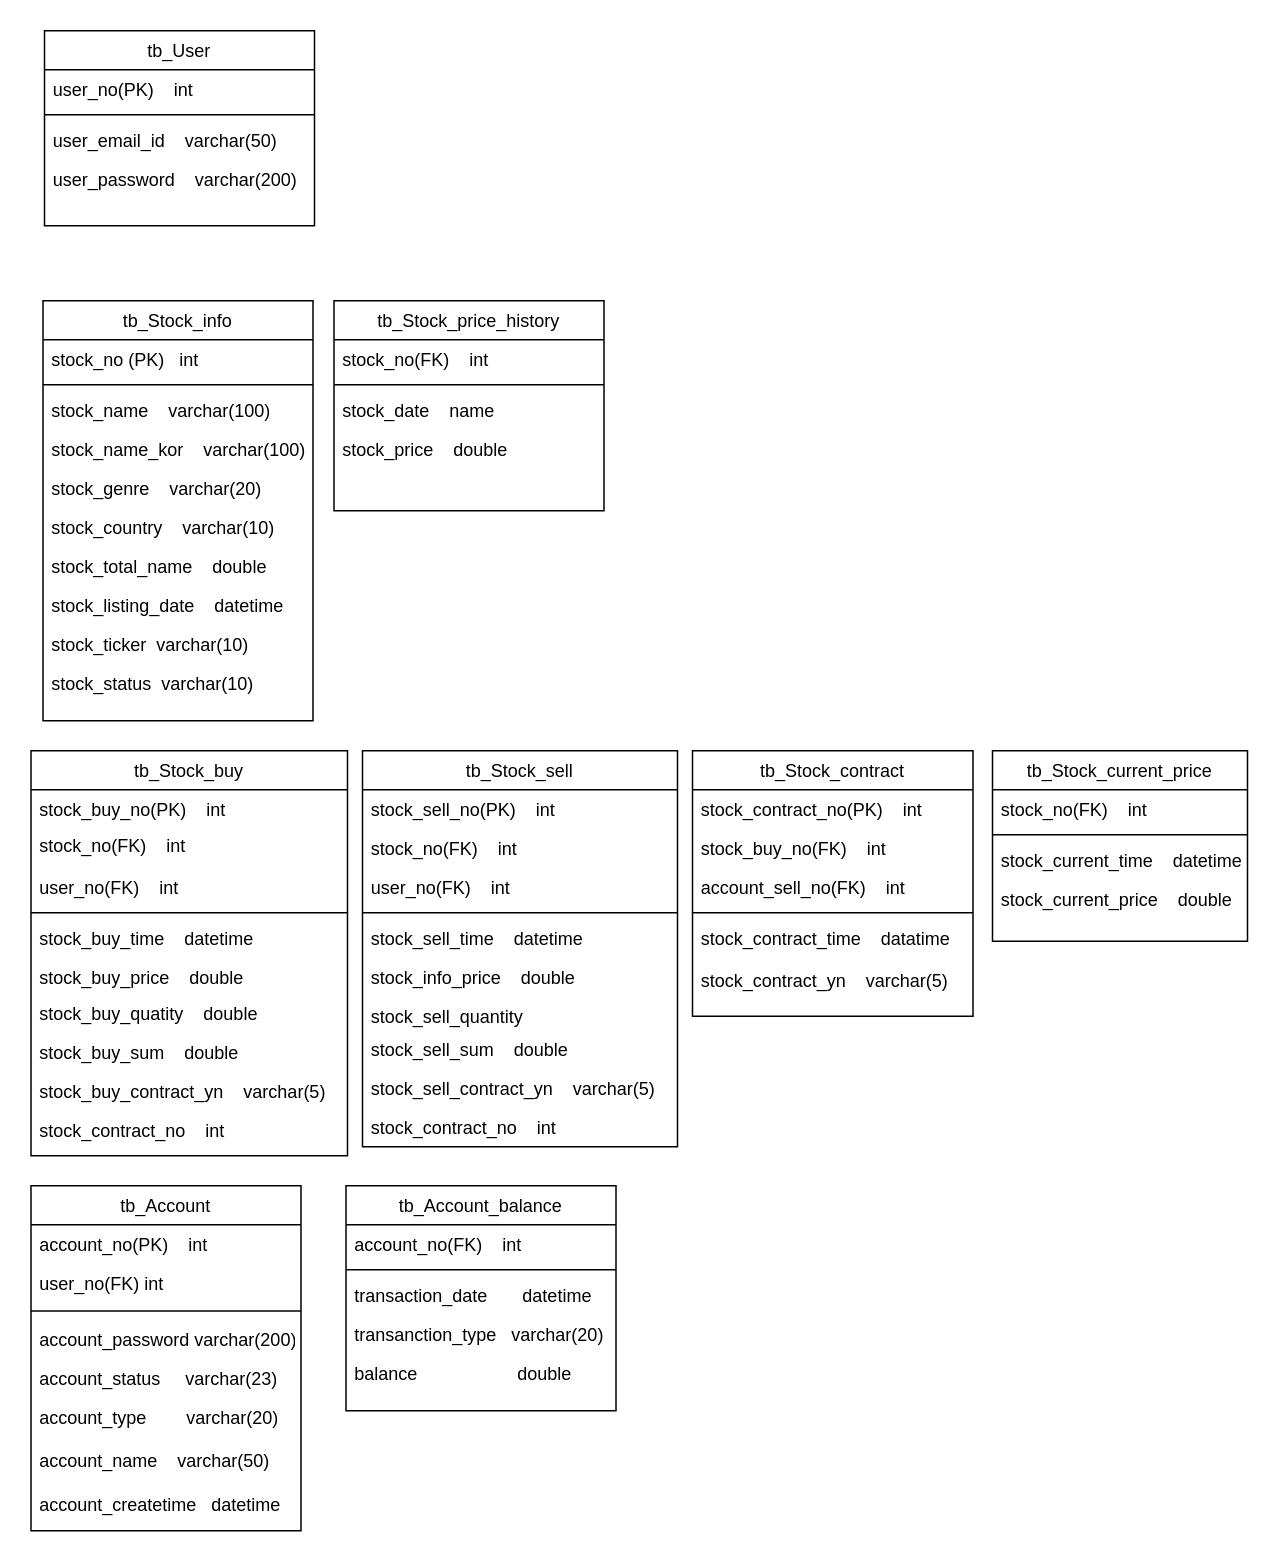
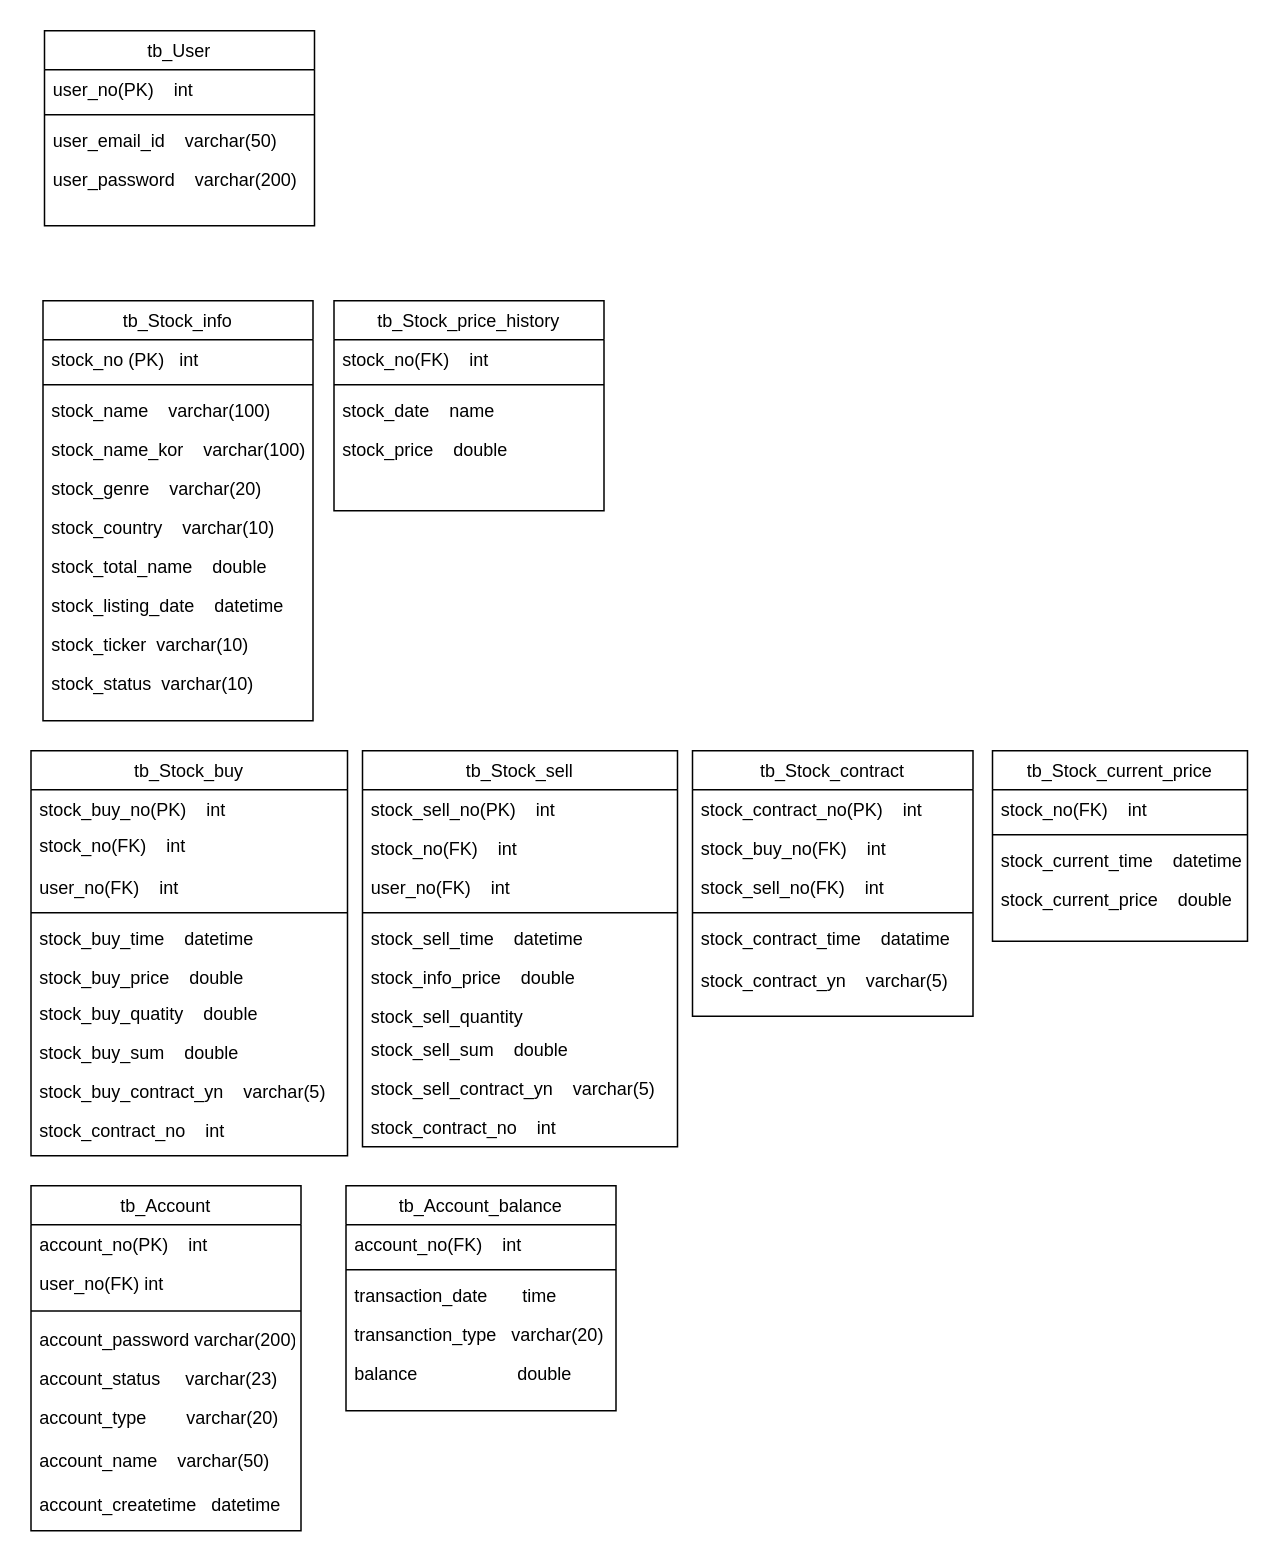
node "account_sell_no(FK) int": label "account_sell_no(FK) int" -> "stock_sell_no(FK) int"
node "transaction_date datetime": label "transaction_date datetime" -> "transaction_date time"
